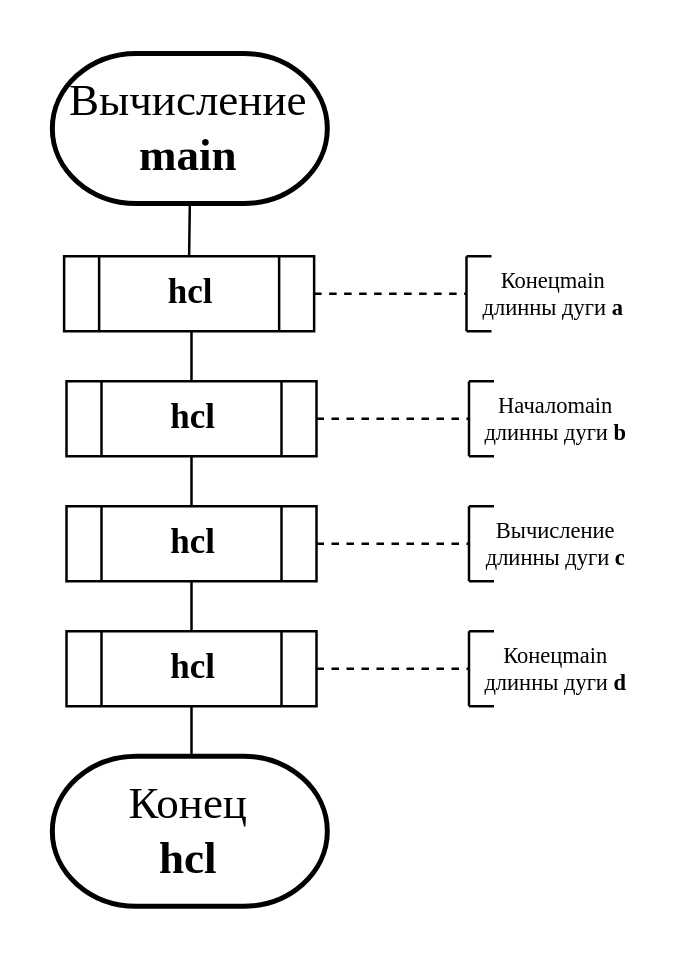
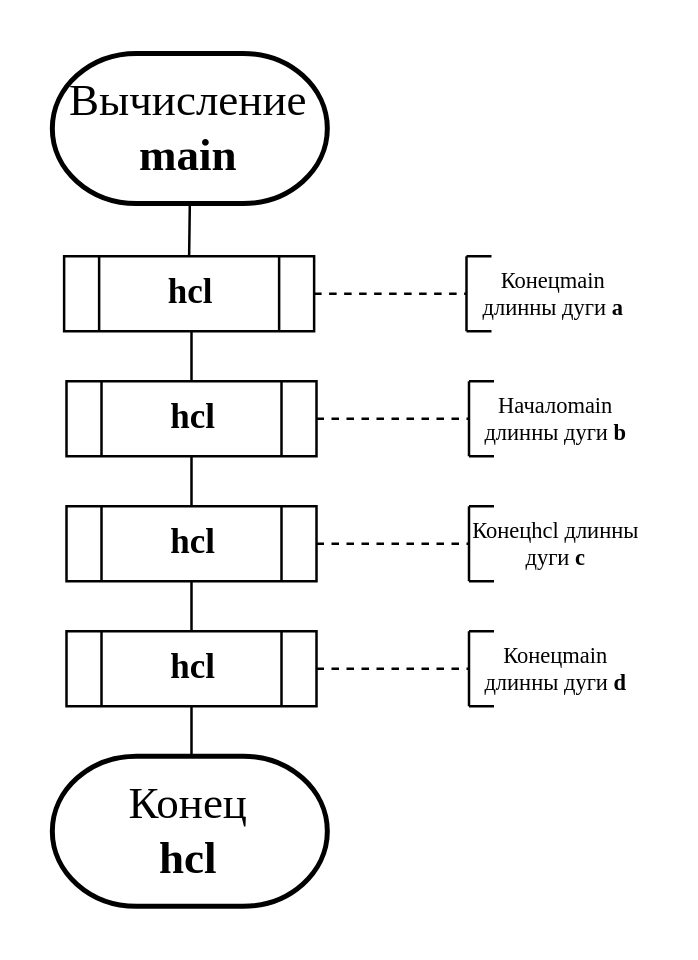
node "Вычисление длинны дуги c": label "Вычисление длинны дуги c" -> "Конецhcl длинны дуги c"
